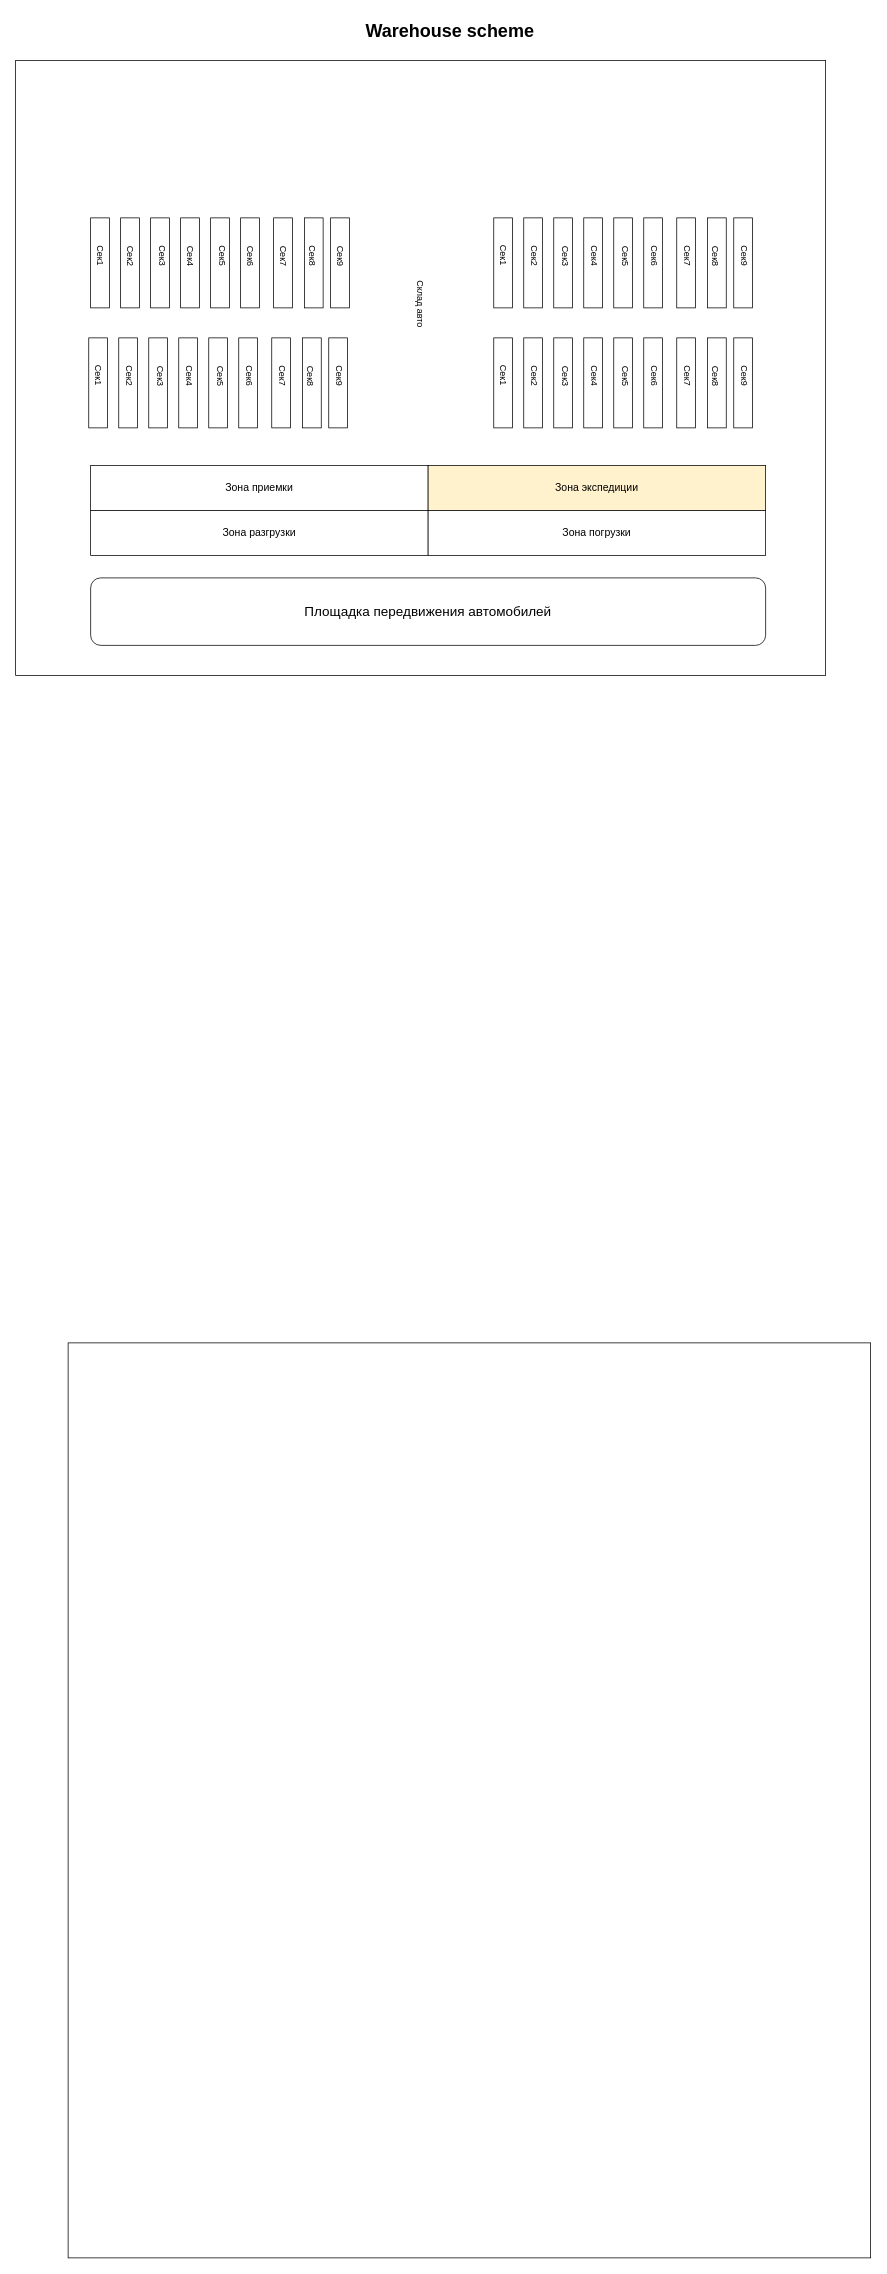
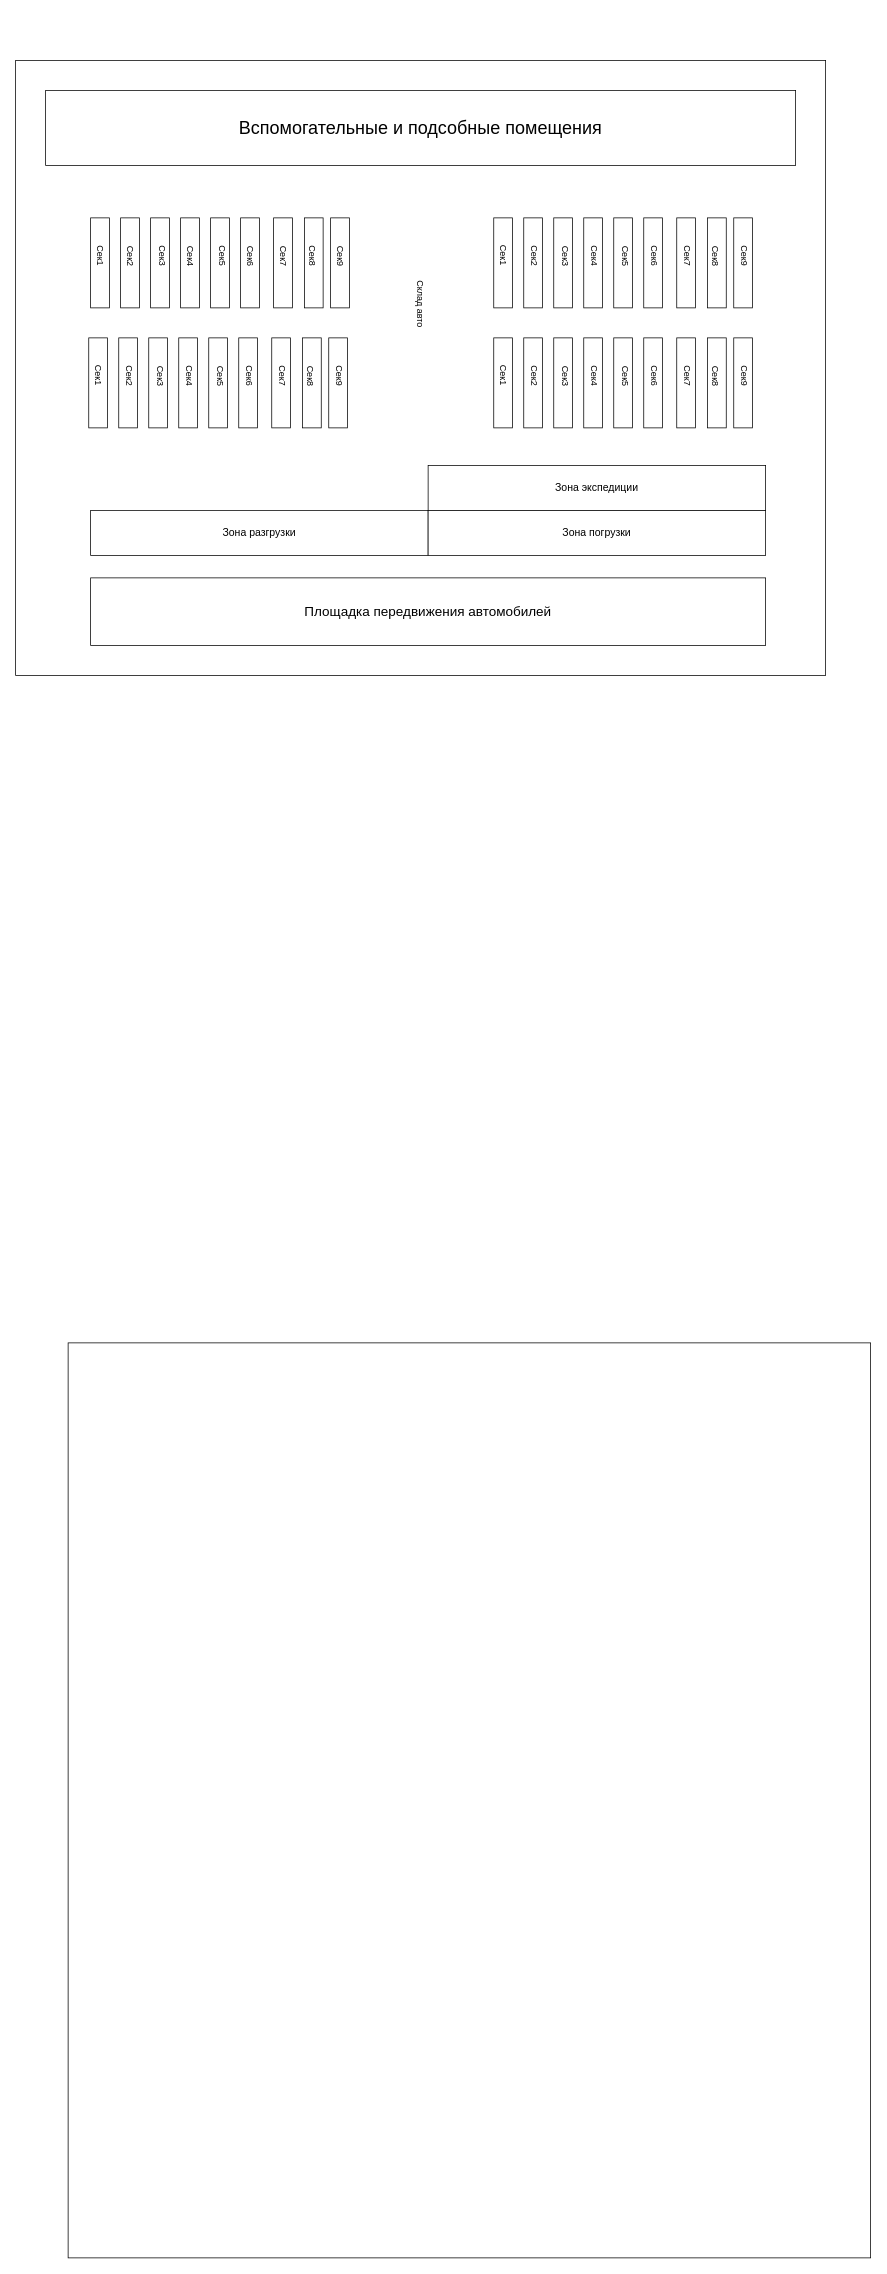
node "Warehouse scheme": removed
node "Вспомогательные и подсобные помещения": added
node "Зона приемки": removed
node "Зона экспедиции": fillcolor #fff2cc -> #ffffff
node "Площадка передвижения автомобилей": shape rounded rectangle -> rectangle
